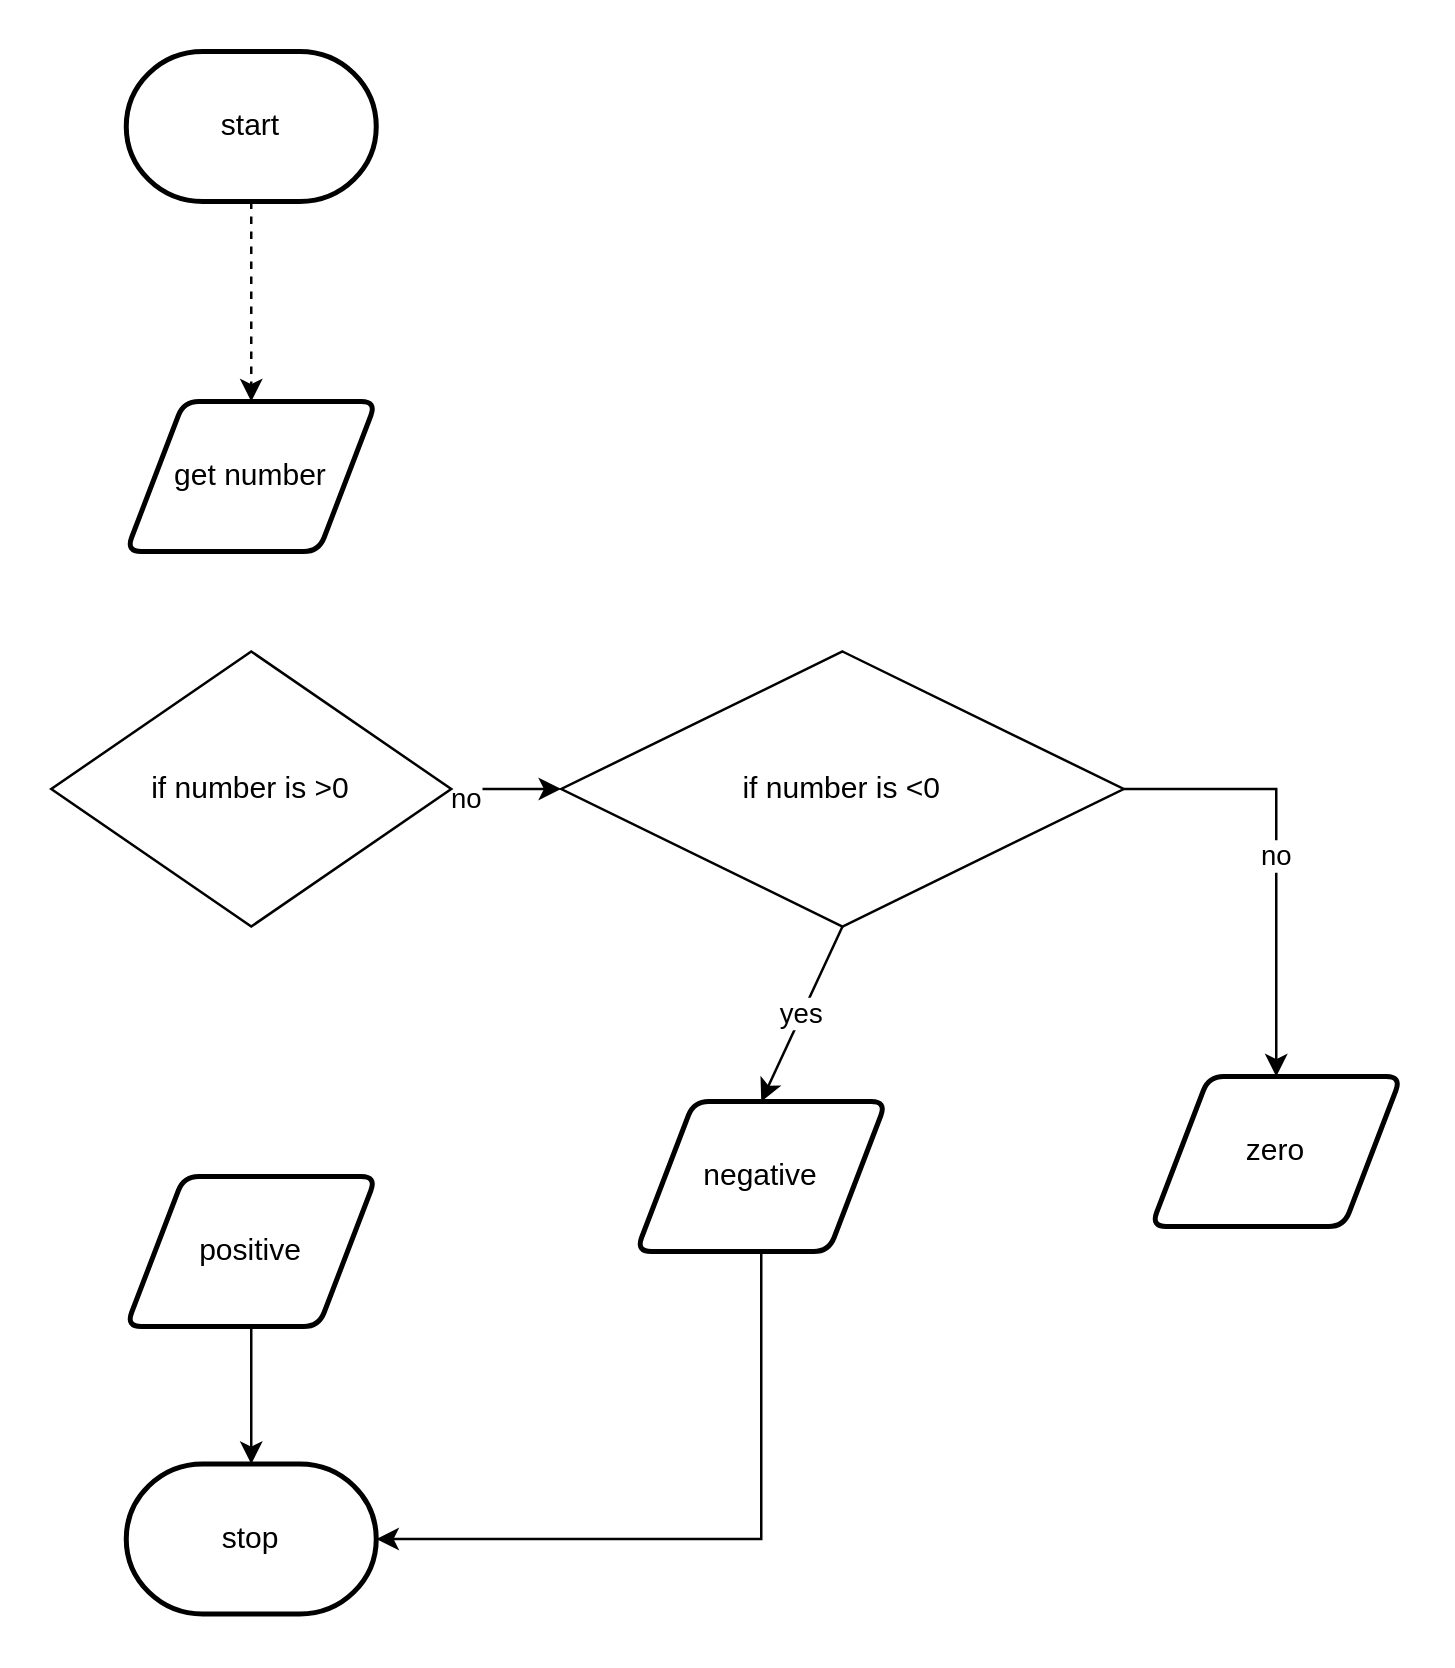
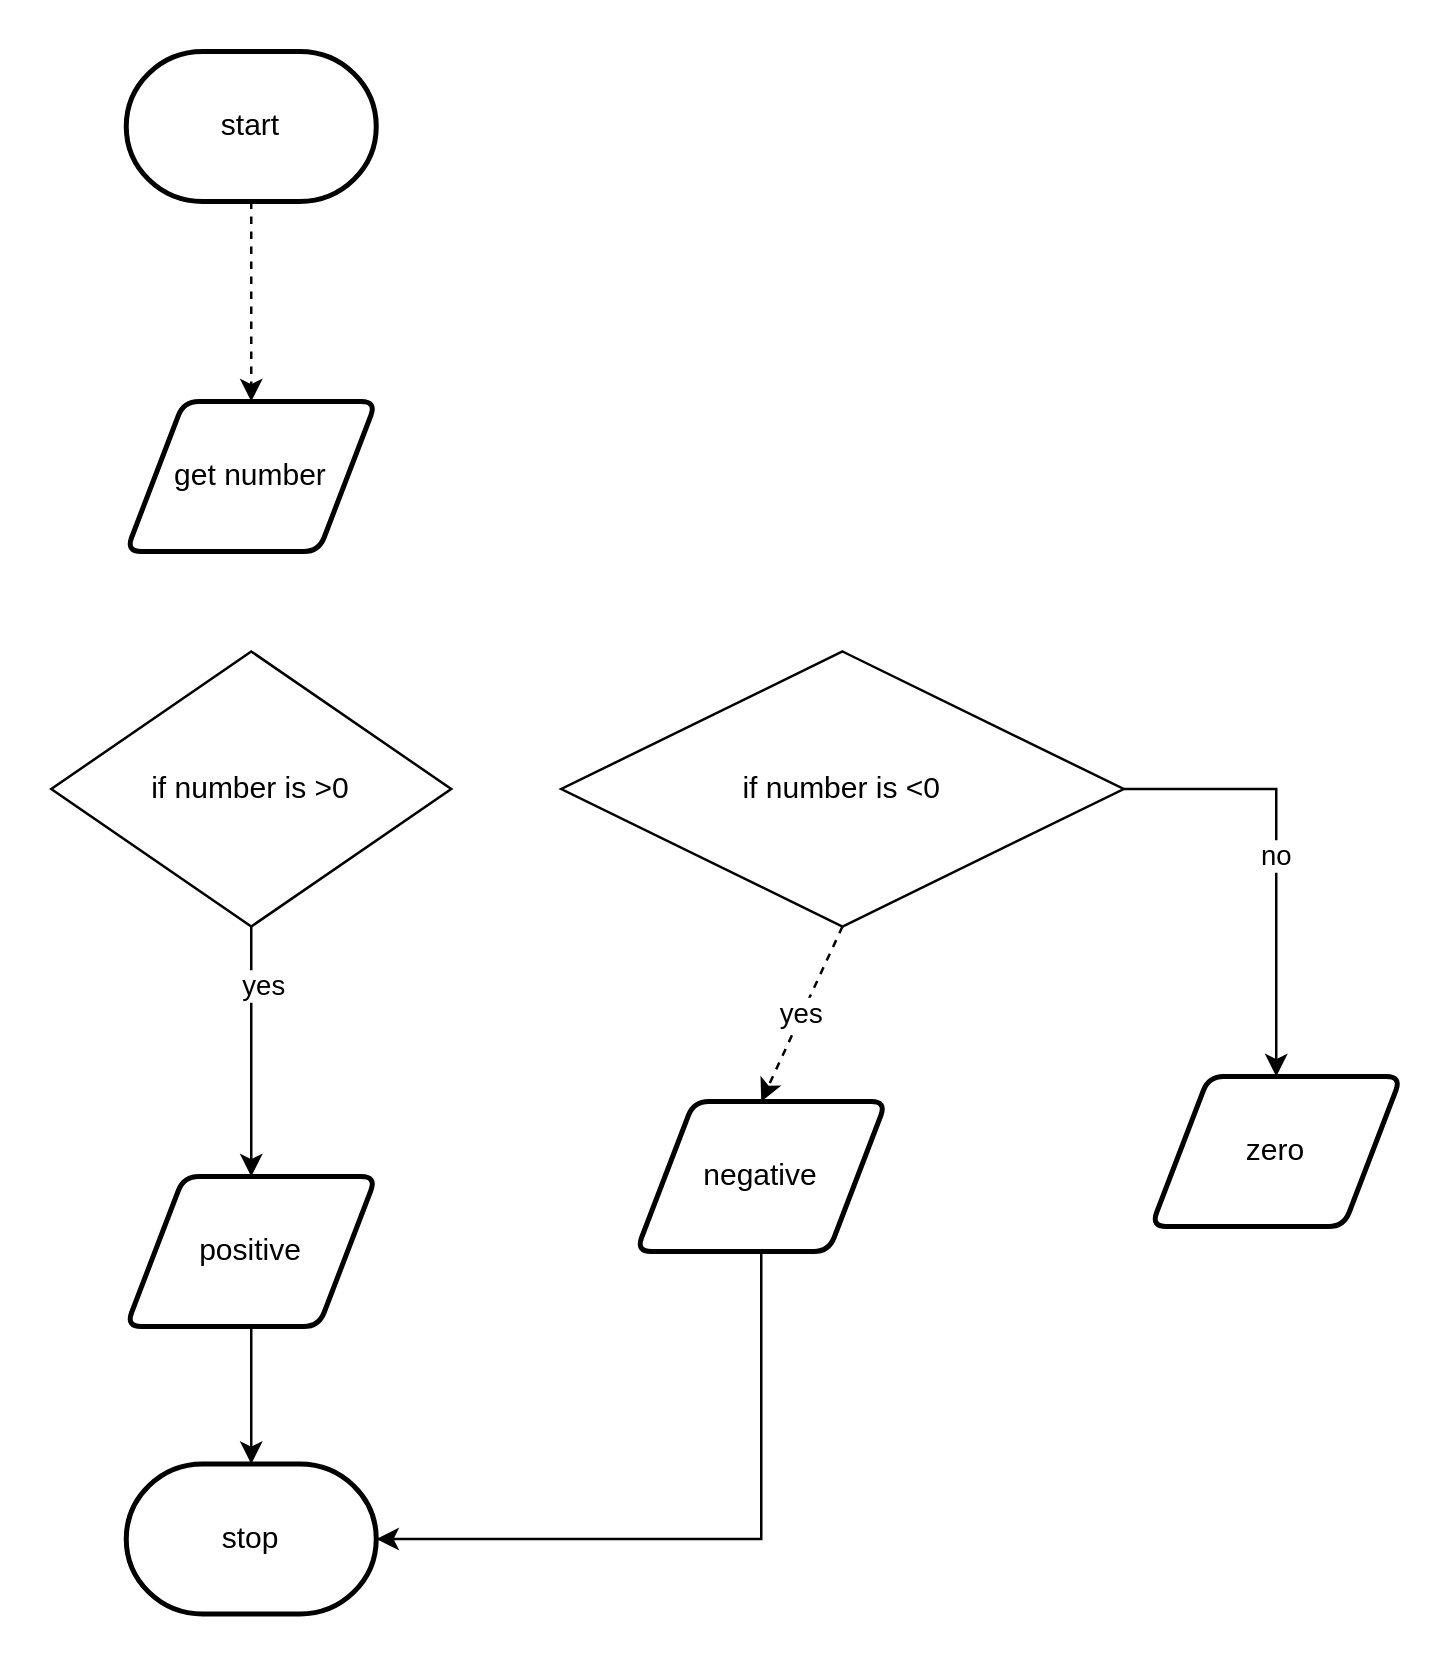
edge "if number is >0" -> "if number is <0": removed, label "no"
edge "if number is <0" -> "negative": style solid -> dashed
edge "if number is >0" -> "positive": added, label "yes"
